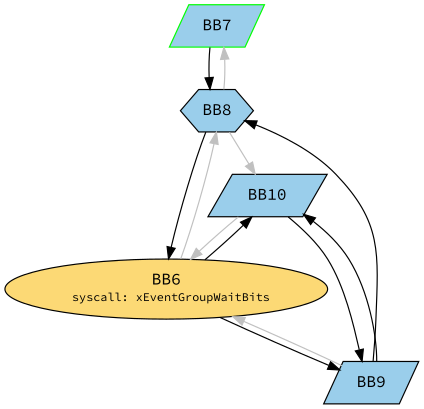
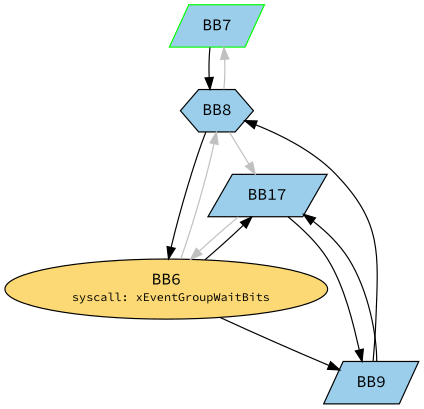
node "BB10": label "BB10" -> "BB17"
edge "BB9" -> "BB6": removed
